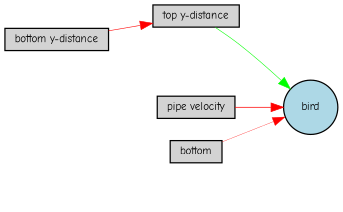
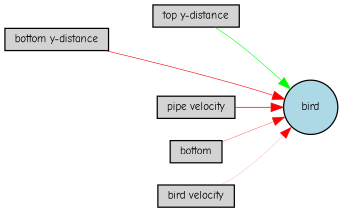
edge "bottom y-distance" -> "top y-distance": now "bottom y-distance" -> "bird"
node "bird velocity": added
